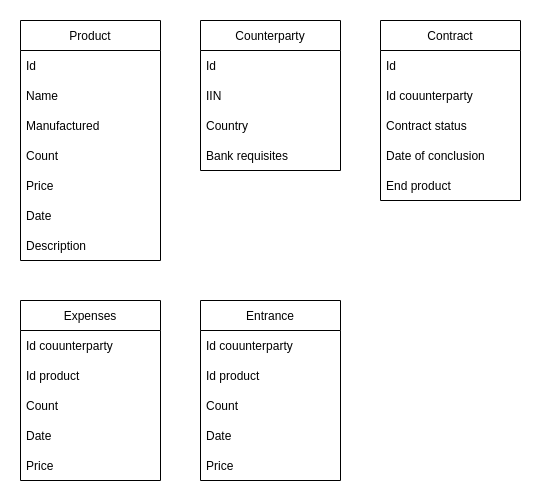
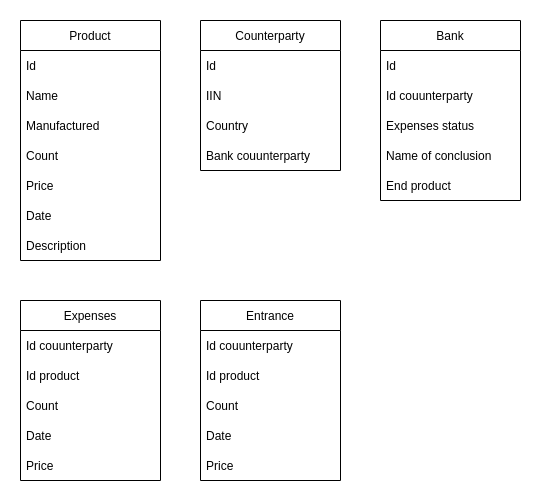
node "Contract": label "Contract" -> "Bank"
node "Contract status": label "Contract status" -> "Expenses status"
node "Bank requisites": label "Bank requisites" -> "Bank couunterparty"
node "Date of conclusion": label "Date of conclusion" -> "Name of conclusion"
